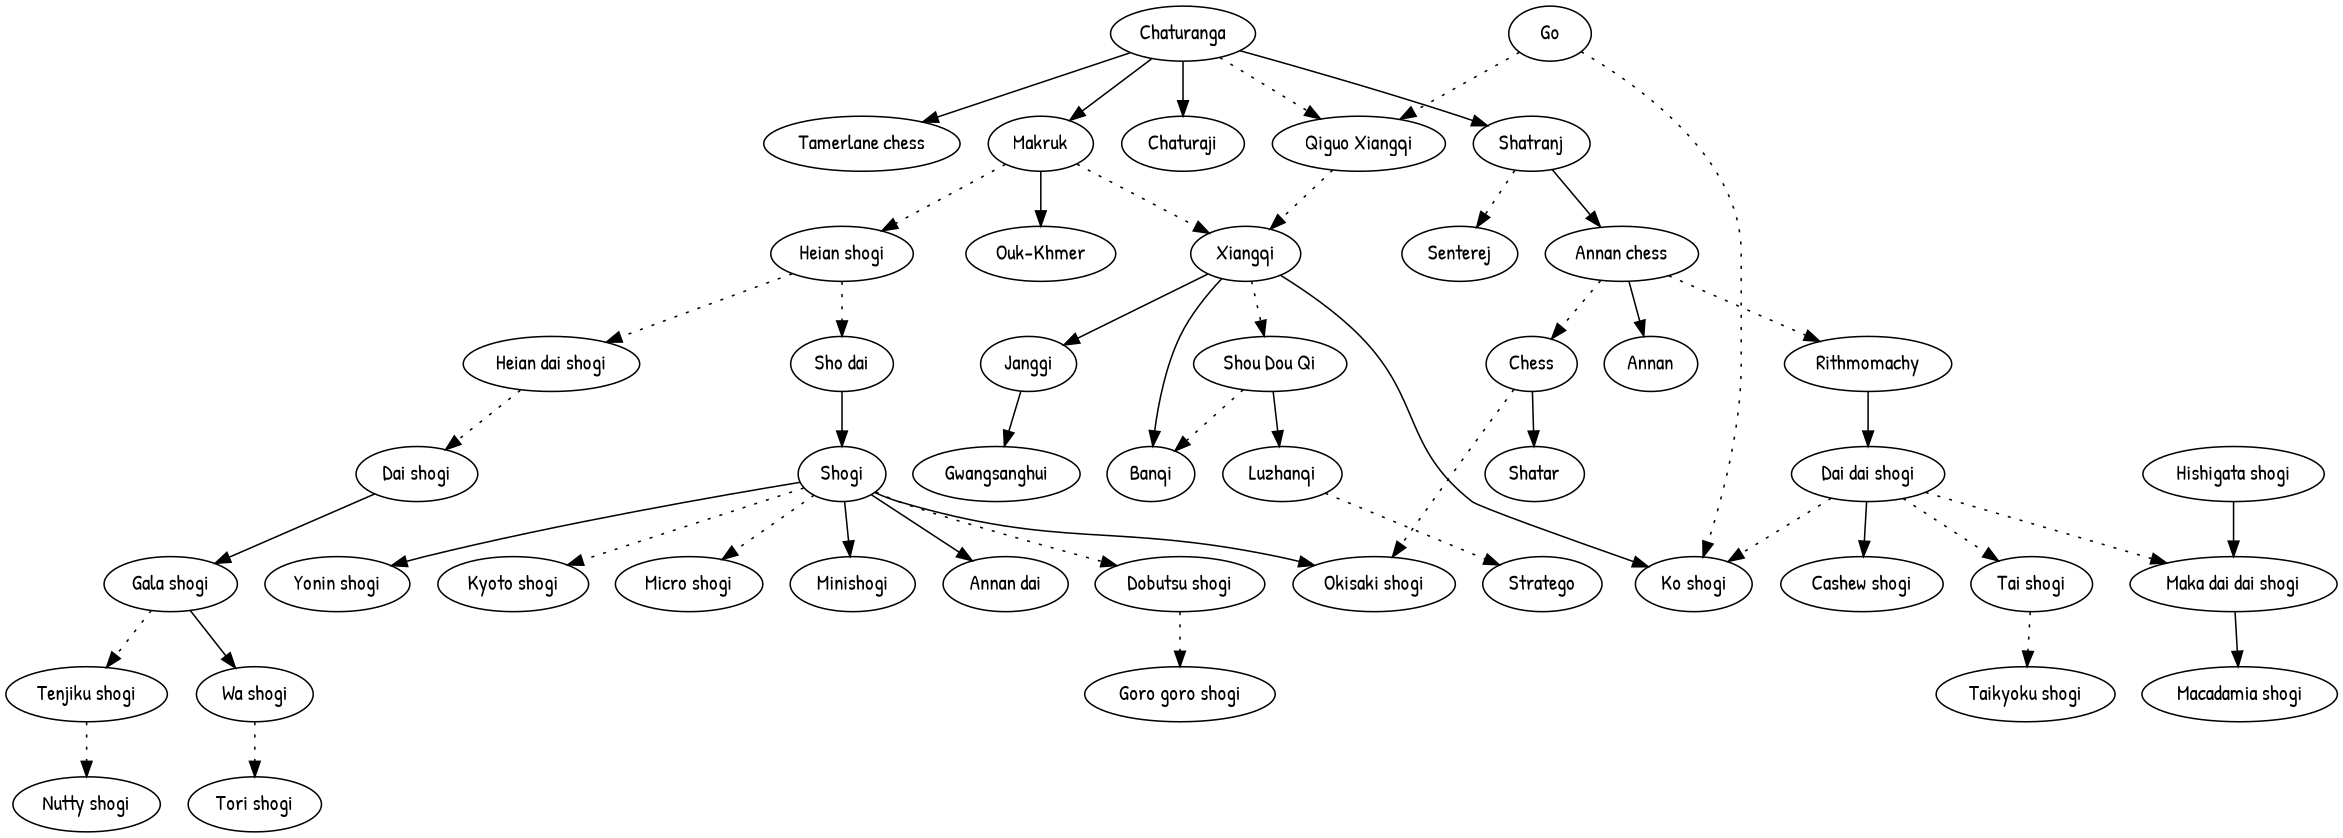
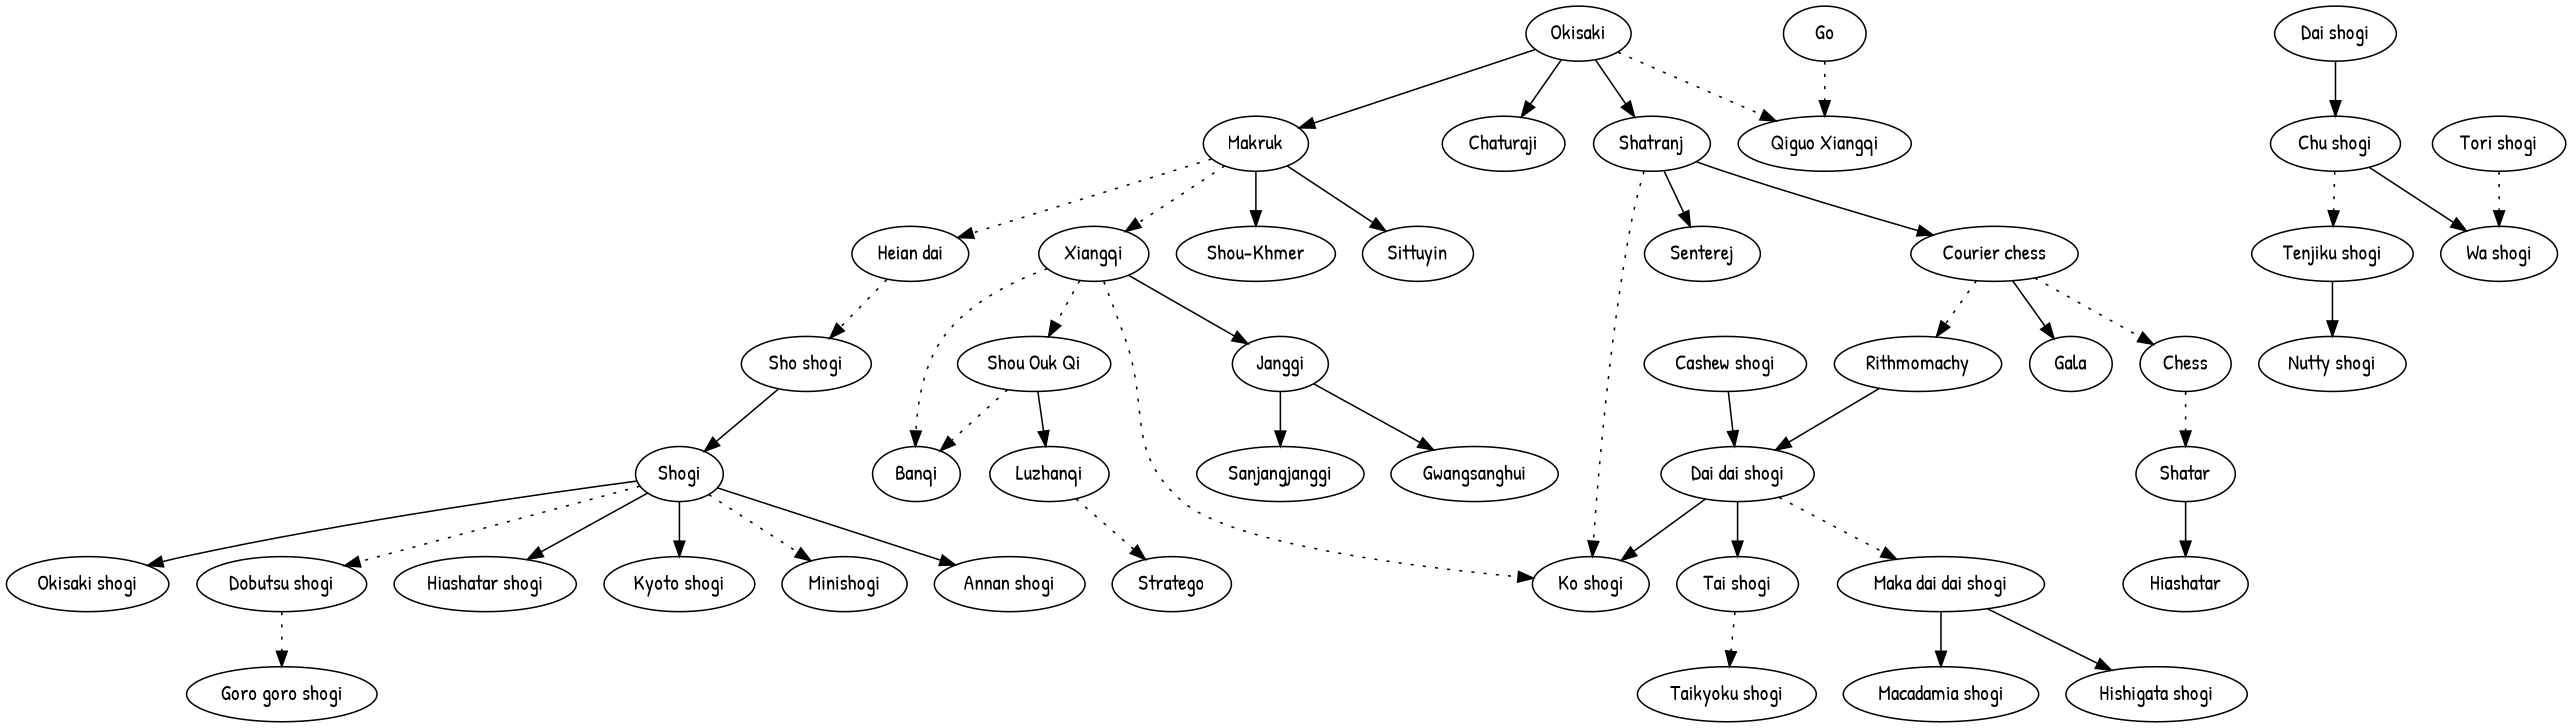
node "Chaturanga": label "Chaturanga" -> "Okisaki"
node "Tamerlane chess": removed
edge "Shatranj" -> "Senterej": style dotted -> solid
edge "Qiguo Xiangqi" -> "Xiangqi": removed
node "Heian shogi": label "Heian shogi" -> "Heian dai"
node "Ouk-Khmer": label "Ouk-Khmer" -> "Shou-Khmer"
node "Sittuyin": added
node "Annan chess": label "Annan chess" -> "Courier chess"
edge "Go" -> "Ko shogi": now "Shatranj" -> "Ko shogi"
edge "Xiangqi" -> "Banqi": style solid -> dotted
node "Heian dai shogi": removed
node "Sho dai": label "Sho dai" -> "Sho shogi"
node "Shou Dou Qi": label "Shou Dou Qi" -> "Shou Ouk Qi"
node "Annan": label "Annan" -> "Gala"
edge "Chess" -> "Shatar": style solid -> dotted
edge "Xiangqi" -> "Ko shogi": style solid -> dotted
edge "Chess" -> "Okisaki shogi": removed
node "Sanjangjanggi": added
edge "Shogi" -> "Minishogi": style solid -> dotted
edge "Dai dai shogi" -> "Cashew shogi": reversed
edge "Hishigata shogi" -> "Maka dai dai shogi": reversed
edge "Shogi" -> "Kyoto shogi": style dotted -> solid
edge "Dai dai shogi" -> "Tai shogi": style dotted -> solid
edge "Dai dai shogi" -> "Ko shogi": style dotted -> solid
node "Gala shogi": label "Gala shogi" -> "Chu shogi"
node "Yonin shogi": label "Yonin shogi" -> "Hiashatar shogi"
node "Micro shogi": removed
node "Annan dai": label "Annan dai" -> "Annan shogi"
node "Hiashatar": added
edge "Tenjiku shogi" -> "Nutty shogi": style dotted -> solid
edge "Wa shogi" -> "Tori shogi": reversed
